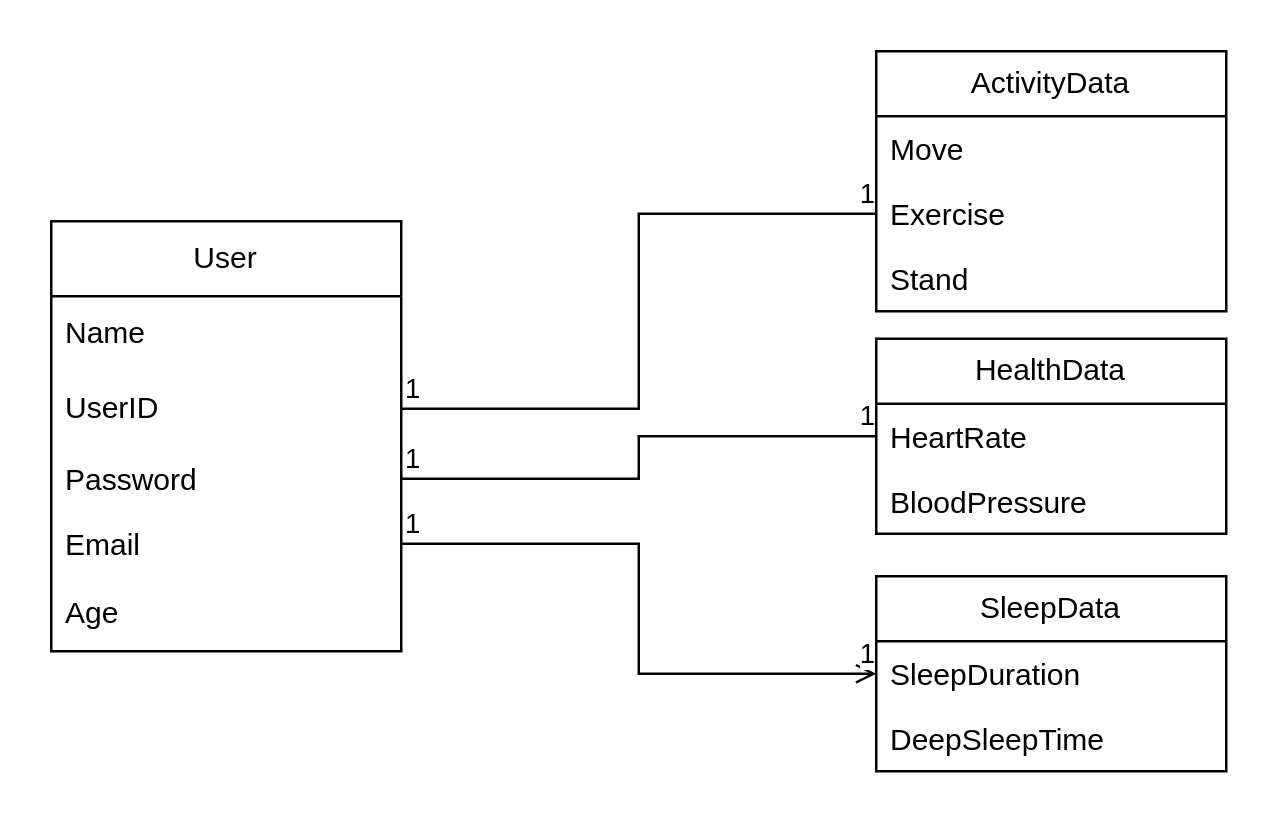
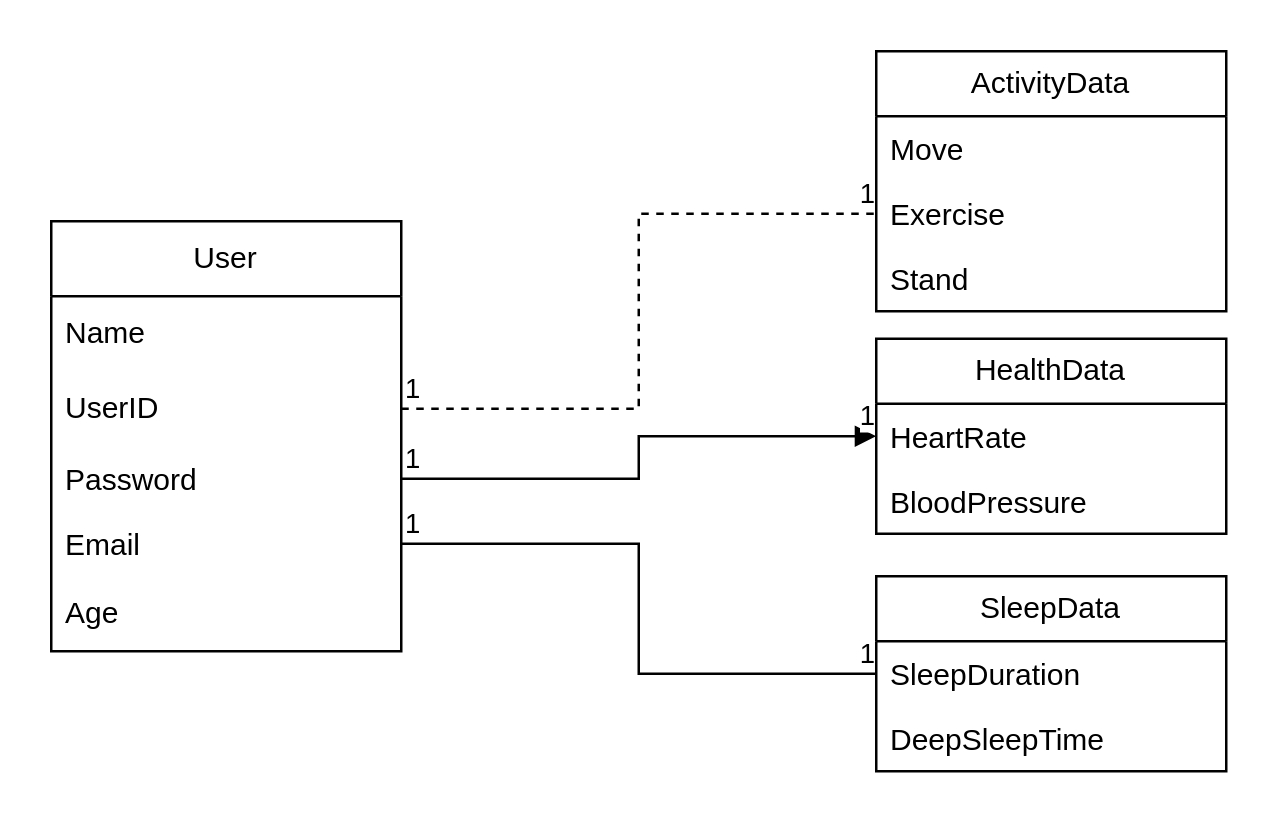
edge "Exercise" -- "UserID": style solid -> dashed
edge "HeartRate" -- "Password": arrowhead none -> block
edge "Email" -> "SleepDuration": arrowhead open -> none
